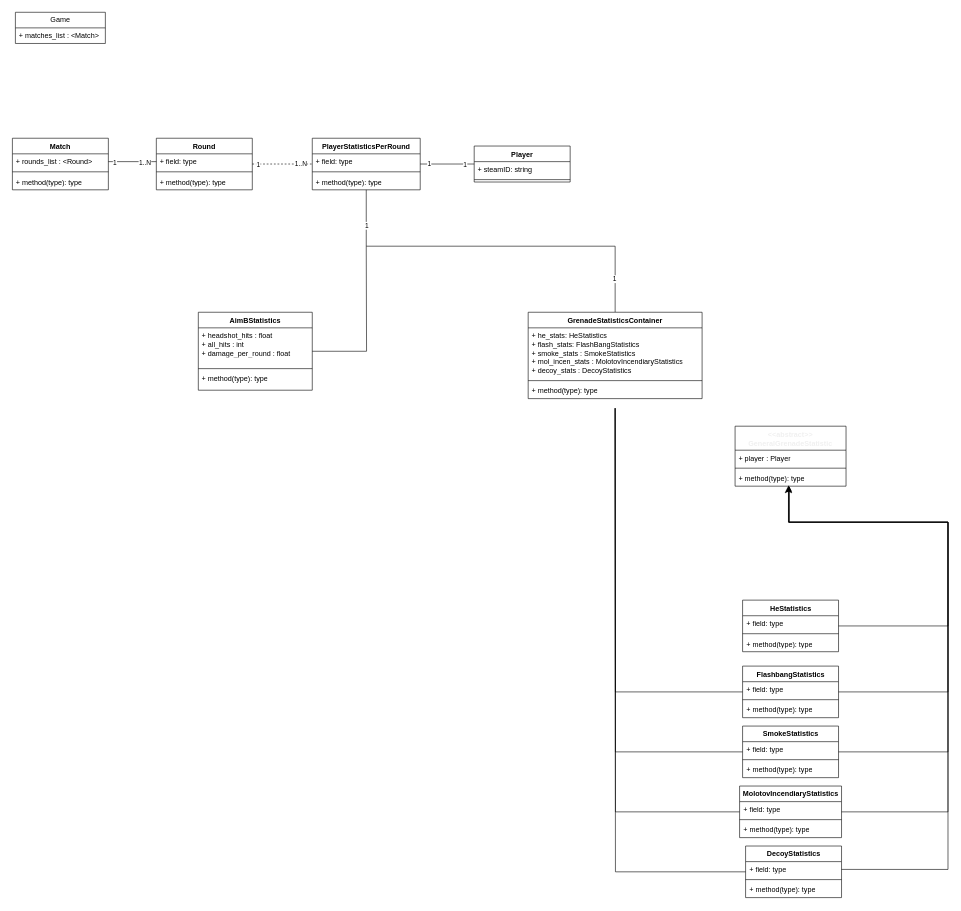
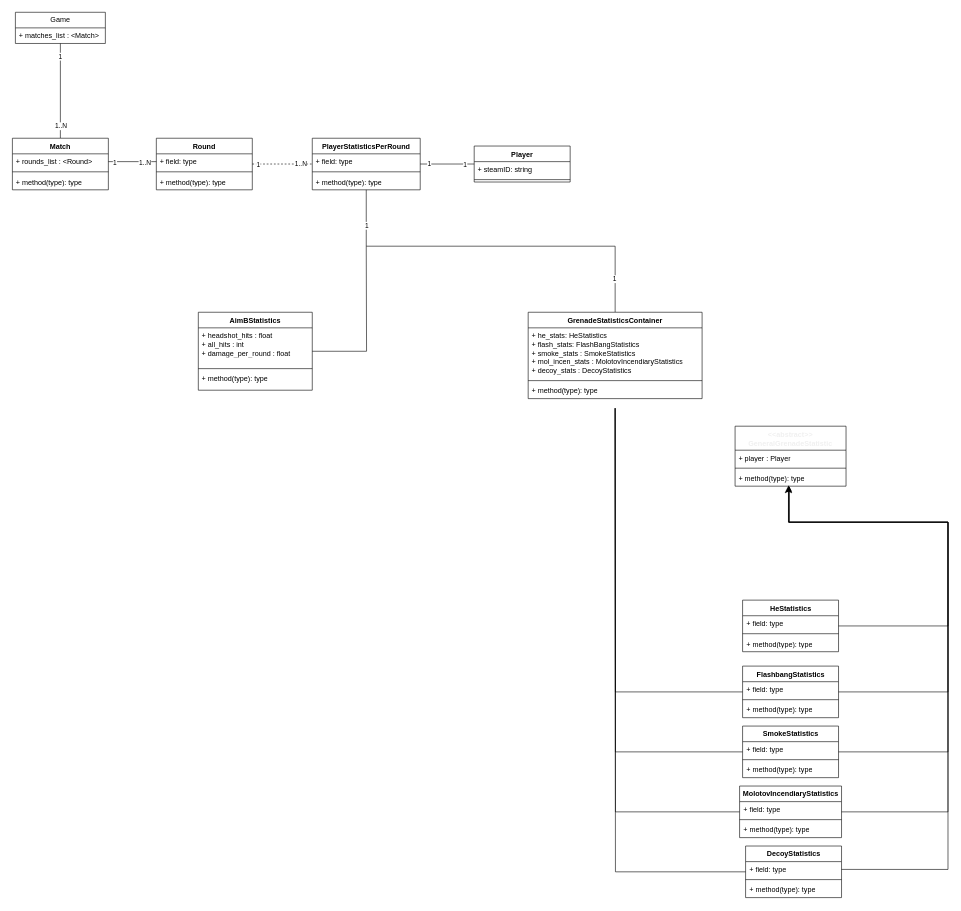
edge "Game" -- "Match": added, labels "1", "1..N"
